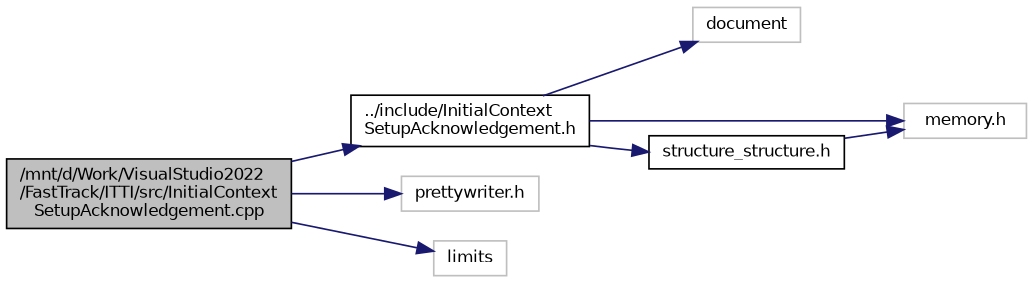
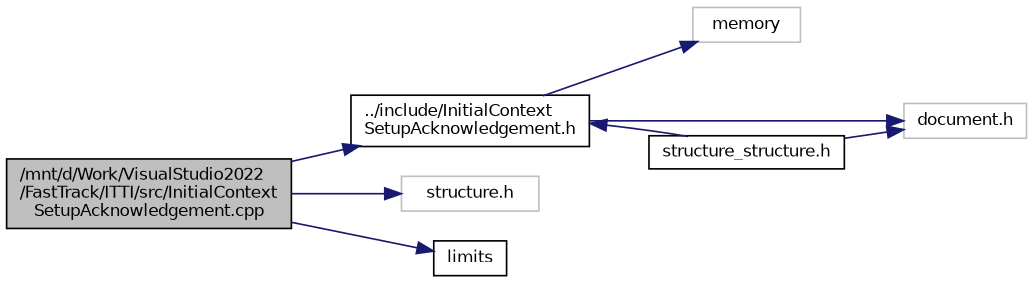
node "document": label "document" -> "memory"
node "memory.h": label "memory.h" -> "document.h"
edge "../include/InitialContext SetupAcknowledgement.h" -> "structure_structure.h": reversed
node "prettywriter.h": label "prettywriter.h" -> "structure.h"
node "limits": color grey75 -> black
